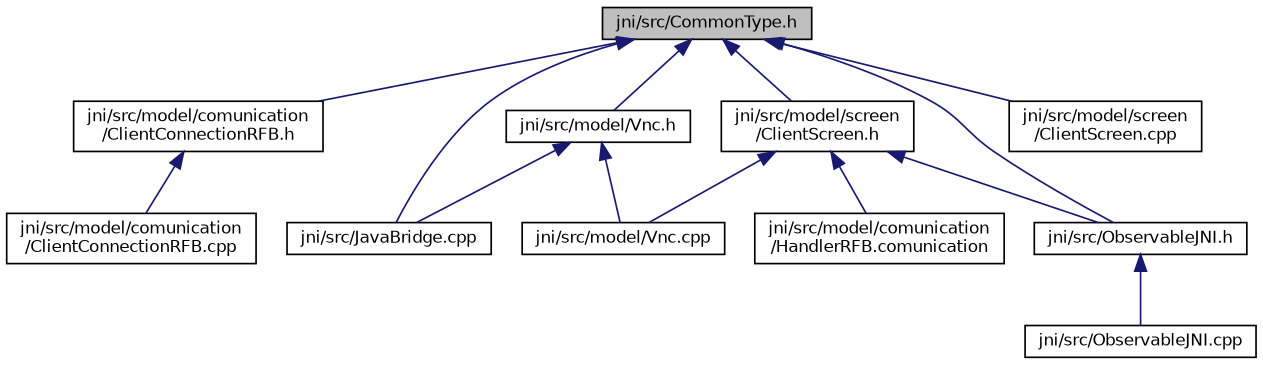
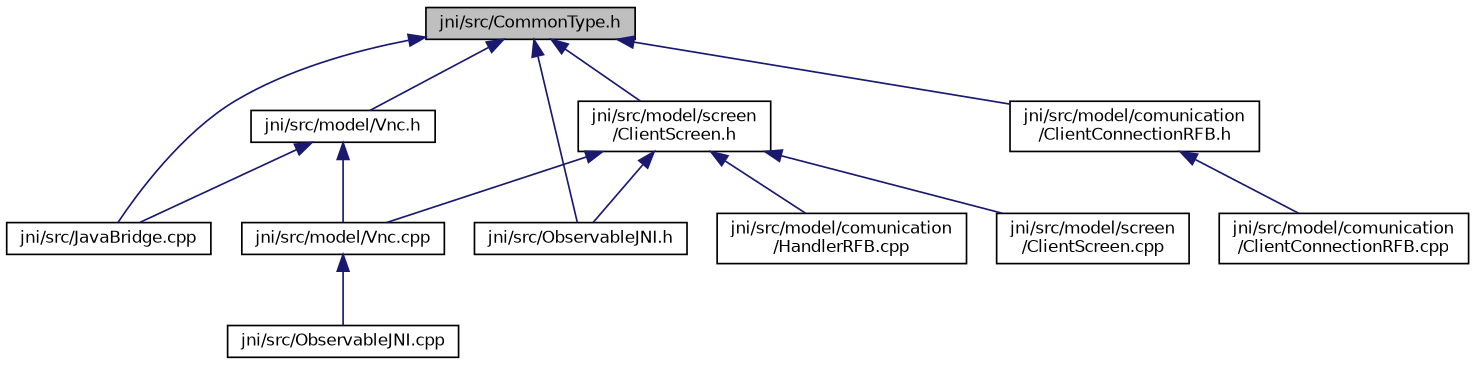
edge "jni/src/model/screen /ClientScreen.cpp" -> "jni/src/CommonType.h": now "jni/src/model/screen /ClientScreen.cpp" -> "jni/src/model/screen /ClientScreen.h"
node "jni/src/model/comunication /HandlerRFB.comunication": label "jni/src/model/comunication /HandlerRFB.comunication" -> "jni/src/model/comunication /HandlerRFB.cpp"
edge "jni/src/ObservableJNI.cpp" -> "jni/src/ObservableJNI.h": now "jni/src/ObservableJNI.cpp" -> "jni/src/model/Vnc.cpp"
